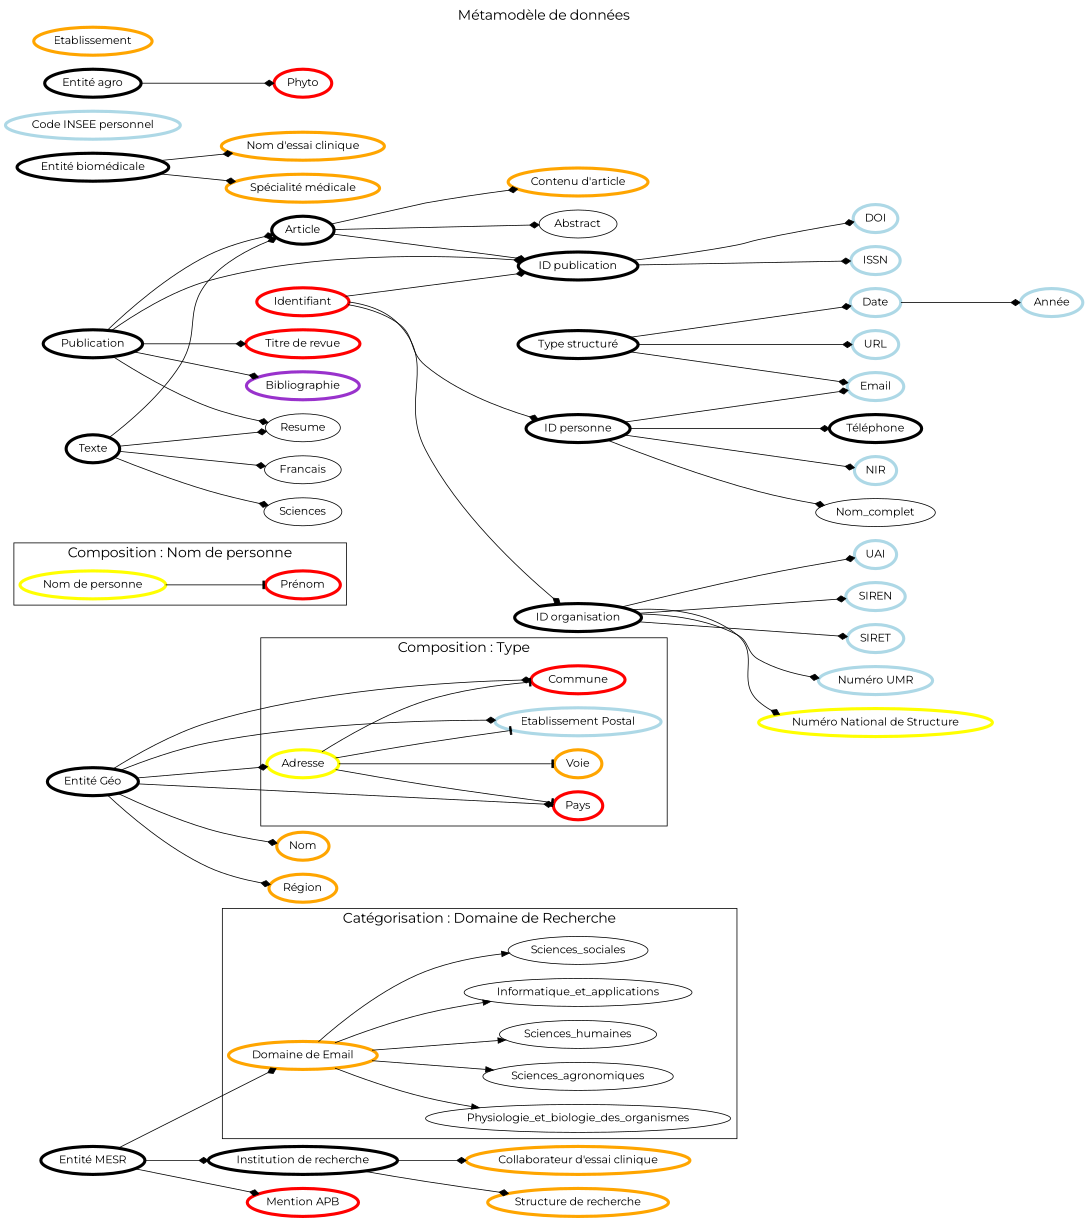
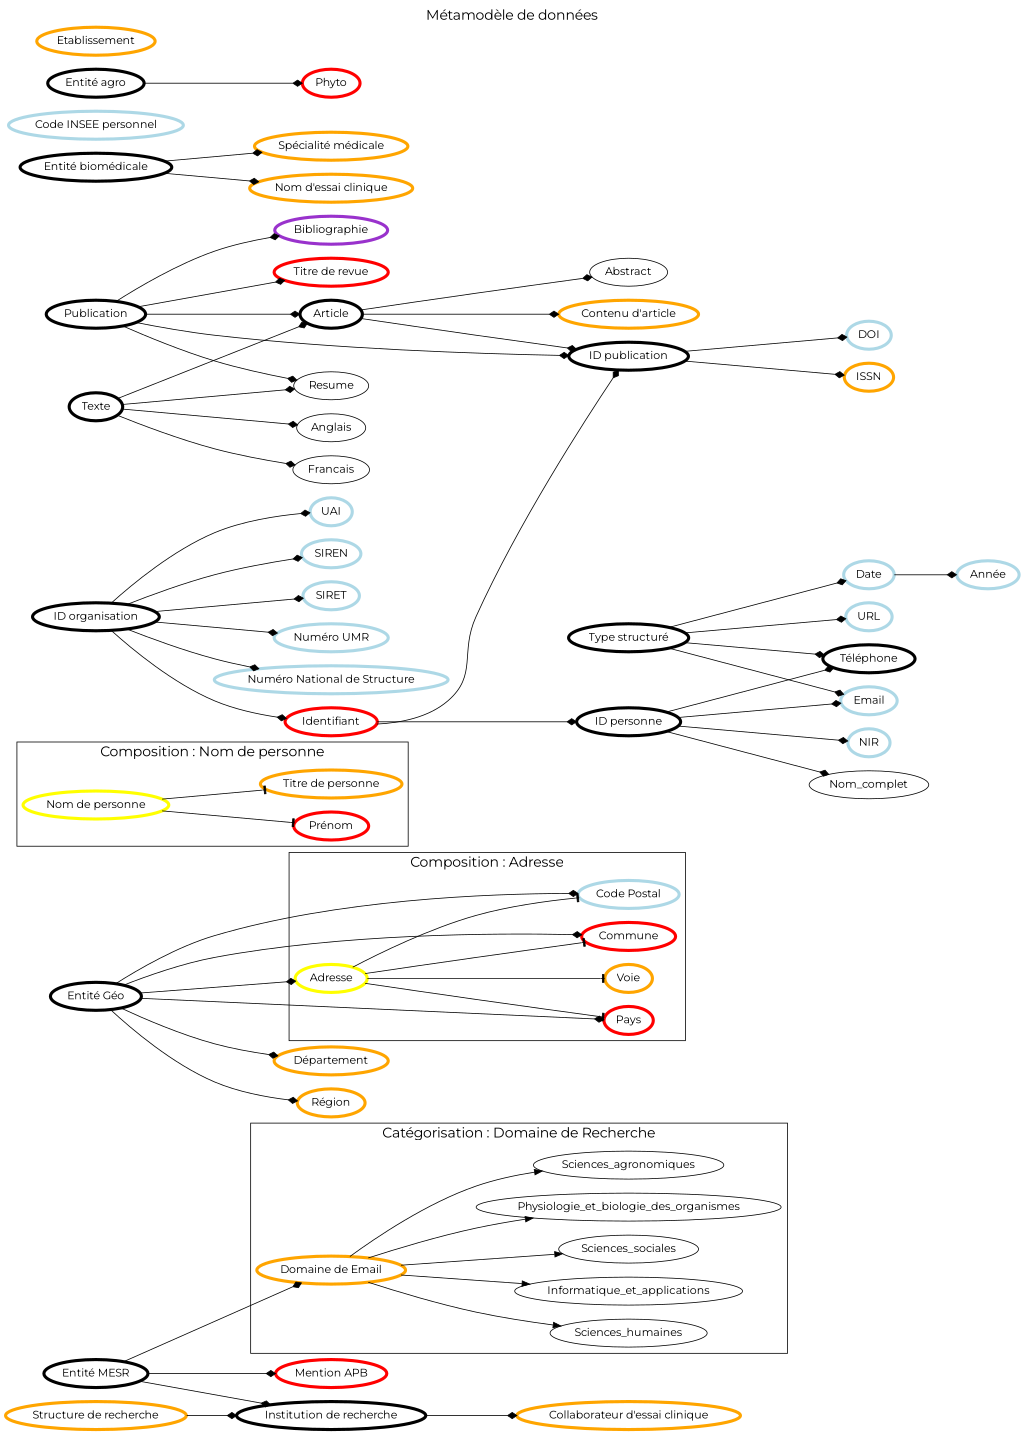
node "ISSN": color lightblue -> orange
edge "Identifiant" -> "ID organisation": reversed
node "Sciences": label "Sciences" -> "Anglais"
edge "Type structuré" -> "Téléphone": added
cluster "Composition : Type": label "Composition : Type" -> "Composition : Adresse"
node "Etablissement Postal": label "Etablissement Postal" -> "Code Postal"
node "Numéro National de Structure": color yellow -> lightblue
node "Titre de personne": added
node "Nom": label "Nom" -> "Département"
edge "Institution de recherche" -> "Structure de recherche": reversed
